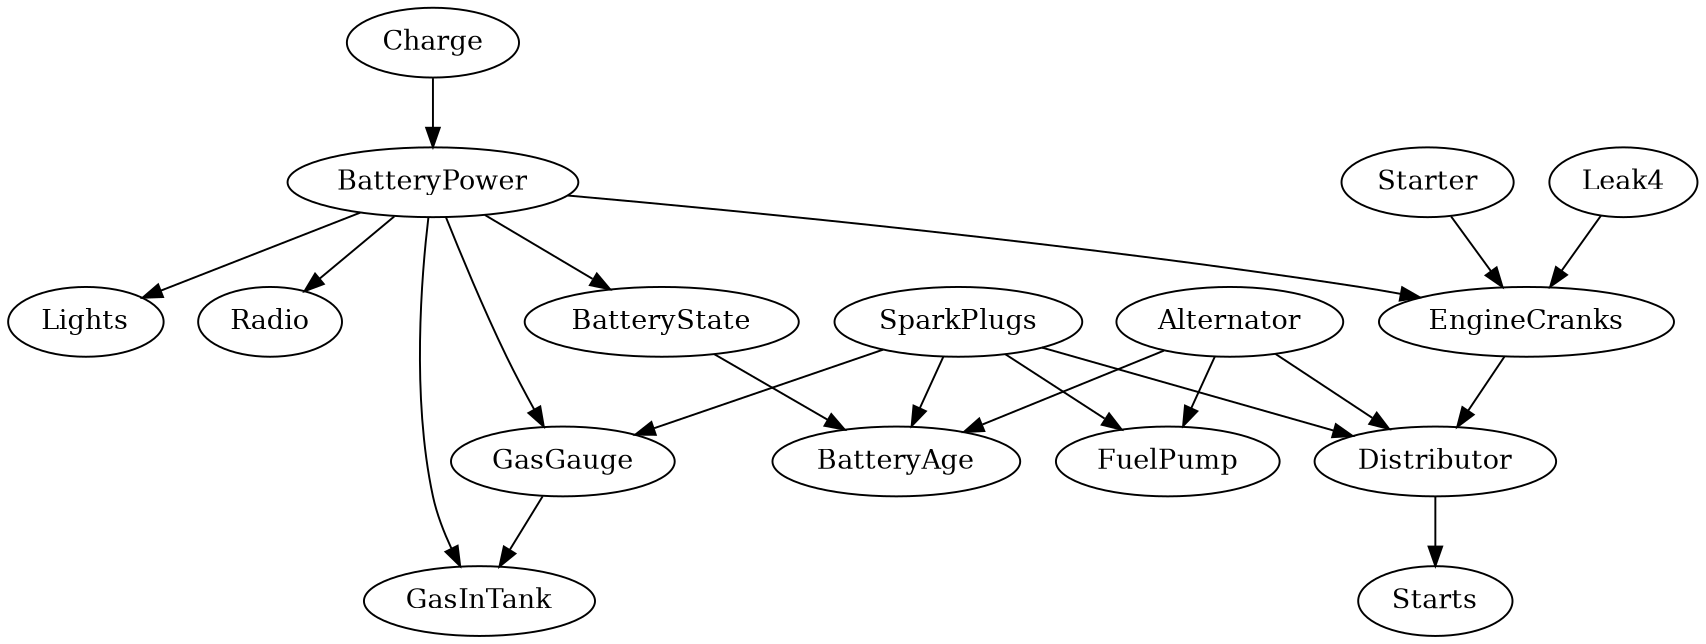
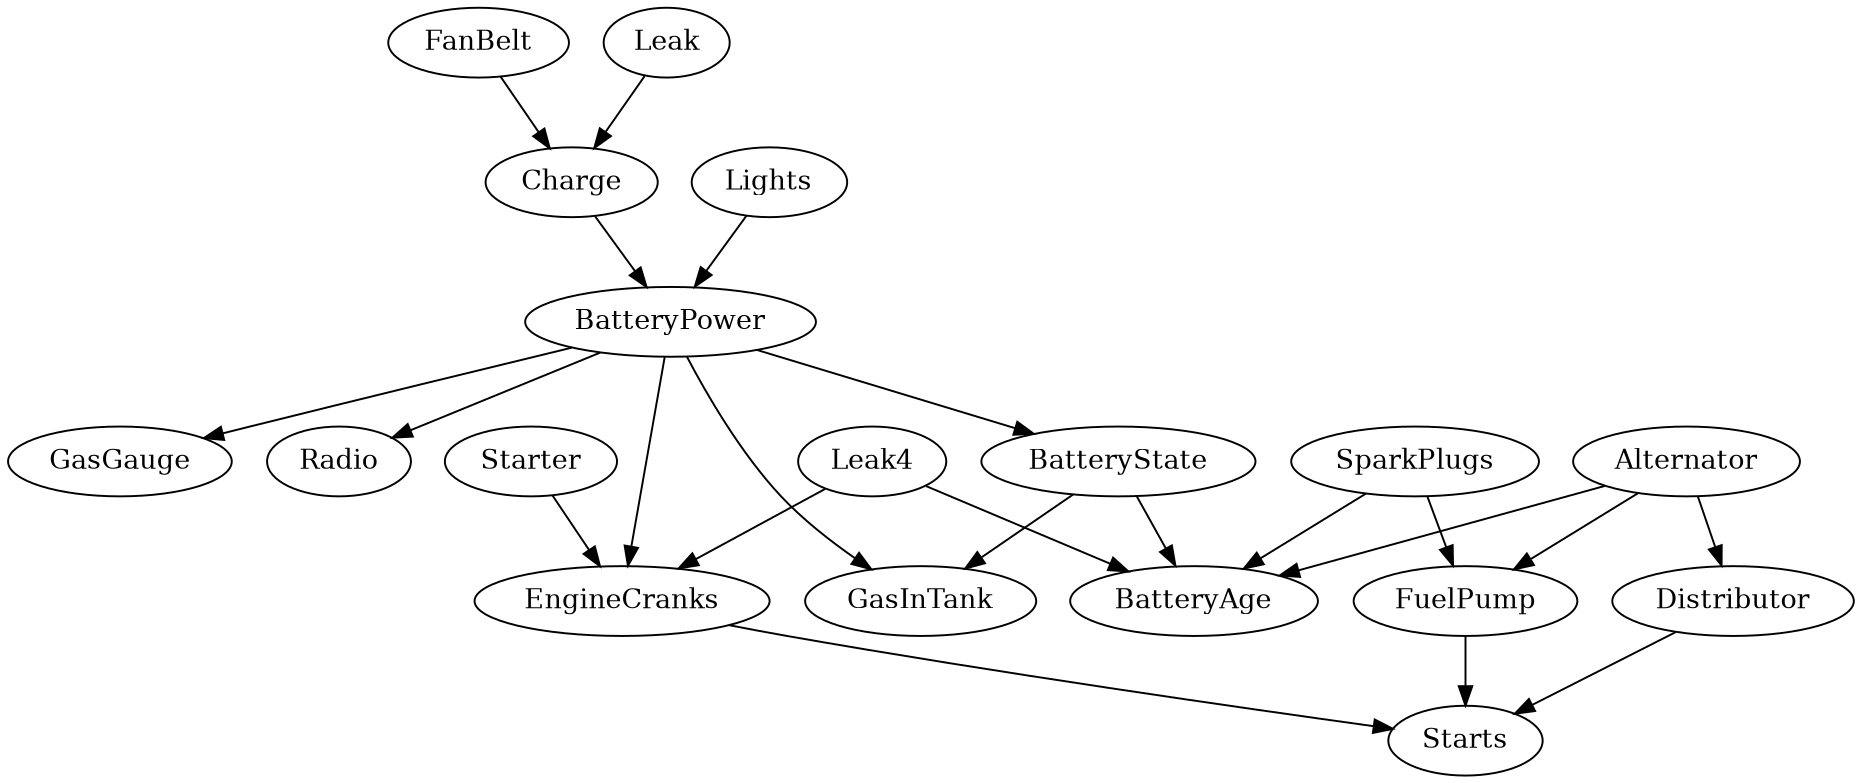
node "FanBelt": added
node "Leak": added
edge "BatteryPower" -> "Lights": reversed
edge "EngineCranks" -> "Distributor": now "EngineCranks" -> "Starts"
edge "SparkPlugs" -> "Distributor": removed
edge "SparkPlugs" -> "GasGauge": removed
edge "Leak4" -> "BatteryAge": added
edge "GasGauge" -> "GasInTank": now "BatteryState" -> "GasInTank"
edge "FuelPump" -> "Starts": added
